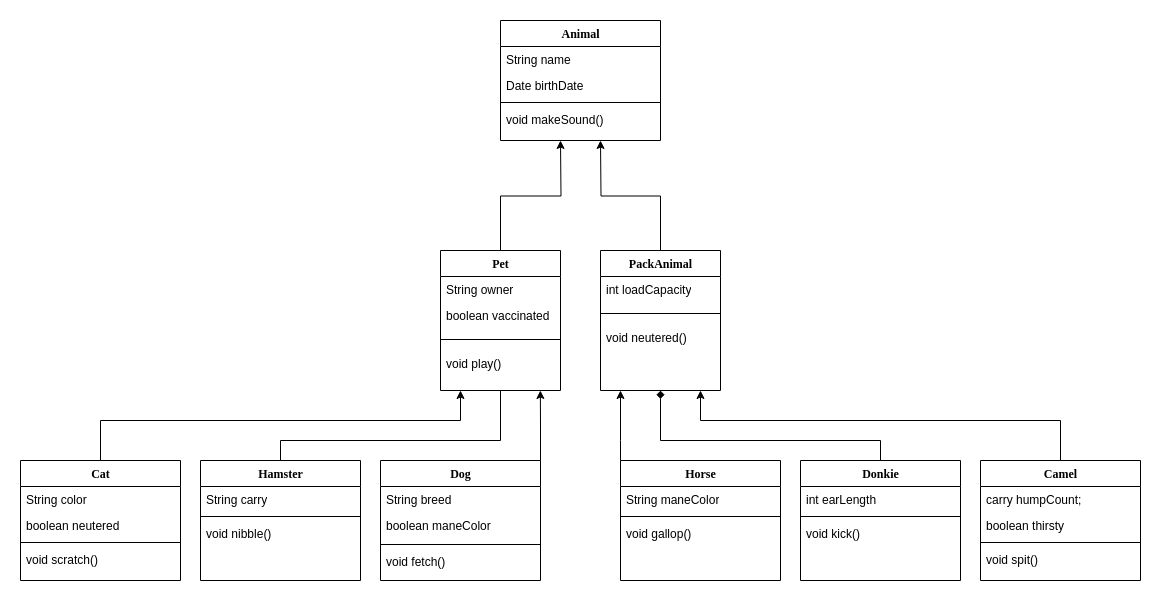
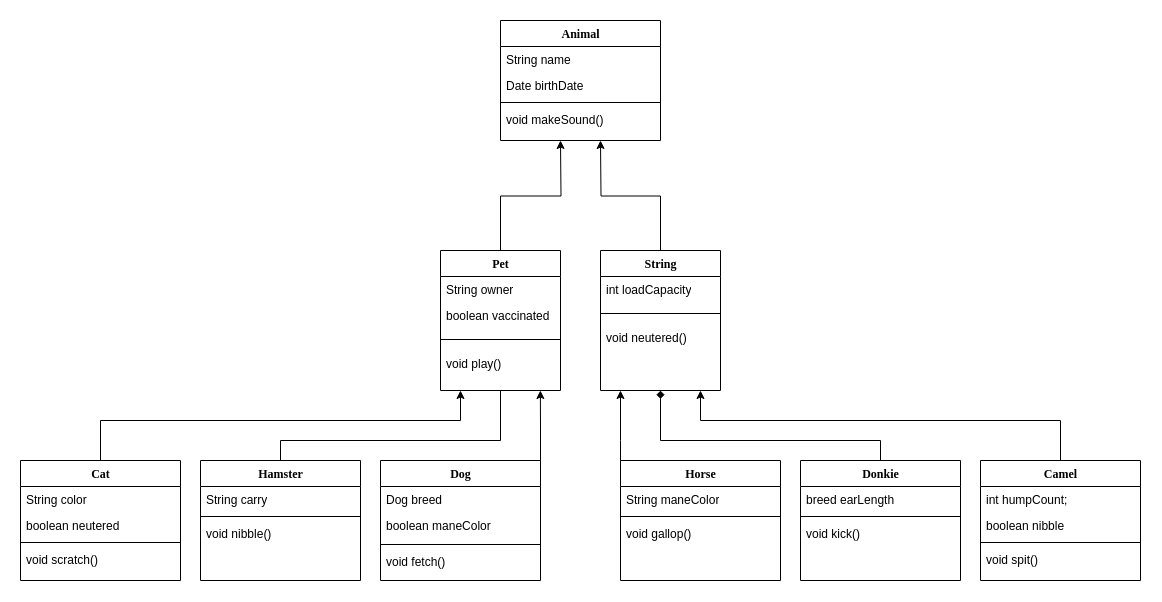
node "PackAnimal": label "PackAnimal" -> "String"
node "String breed": label "String breed" -> "Dog breed"
node "int earLength": label "int earLength" -> "breed earLength"
node "carry humpCount;": label "carry humpCount;" -> "int humpCount;"
node "boolean thirsty": label "boolean thirsty" -> "boolean nibble"
